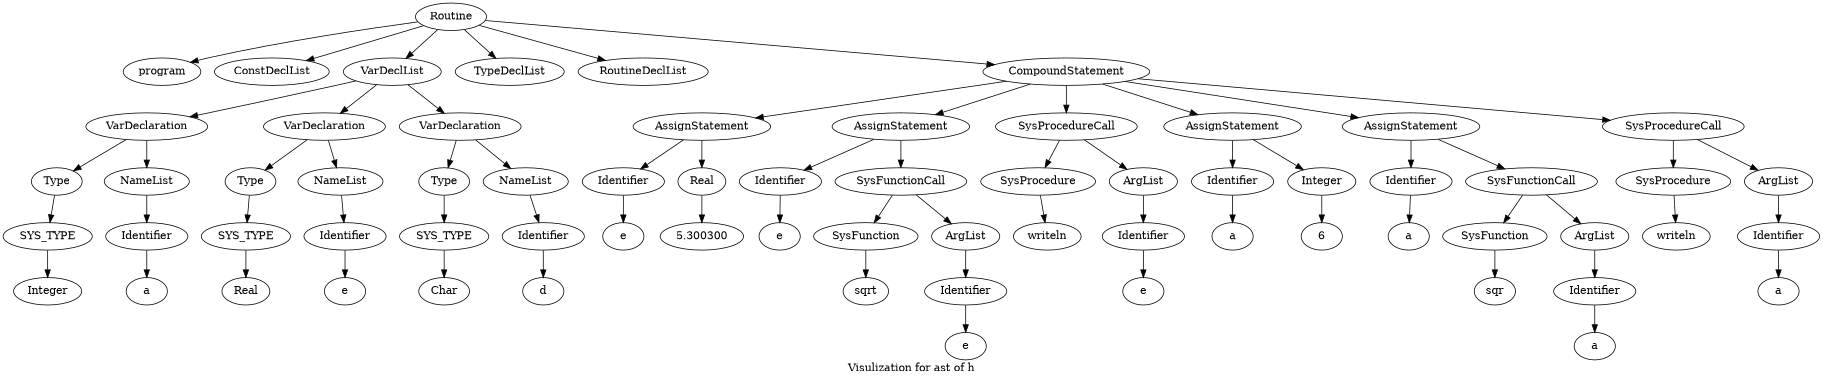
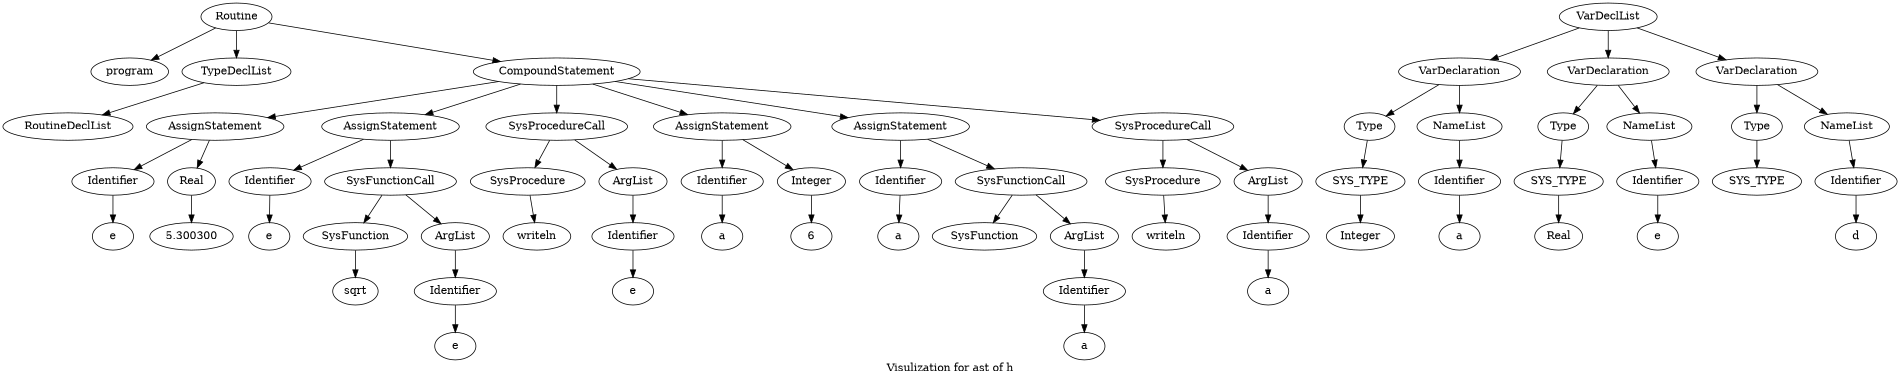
edge "Routine" -> "VarDeclList": removed
edge "Routine" -> "RoutineDeclList": now "TypeDeclList" -> "RoutineDeclList"
node "ConstDeclList": removed
node "Char": removed
node "sqr": removed
